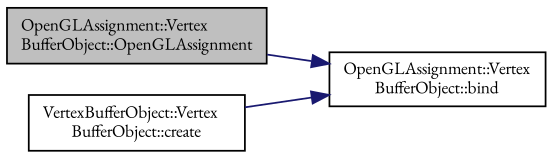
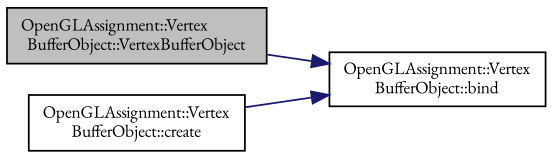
node "OpenGLAssignment::Vertex BufferObject::OpenGLAssignment": label "OpenGLAssignment::Vertex BufferObject::OpenGLAssignment" -> "OpenGLAssignment::Vertex BufferObject::VertexBufferObject"
node "VertexBufferObject::Vertex BufferObject::create": label "VertexBufferObject::Vertex BufferObject::create" -> "OpenGLAssignment::Vertex BufferObject::create"
